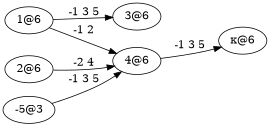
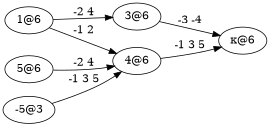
edge "1@6" -> "3@6": label "-1 3 5" -> "-2 4"
edge "3@6" -> "κ@6": added, label "-3 -4"
node "2@6": label "2@6" -> "5@6"
